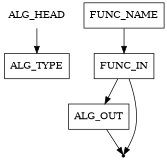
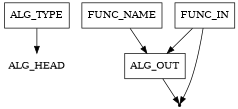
edge "ALG_HEAD" -> "ALG_TYPE": reversed
edge "FUNC_NAME" -> "FUNC_IN": now "FUNC_NAME" -> "ALG_OUT"
